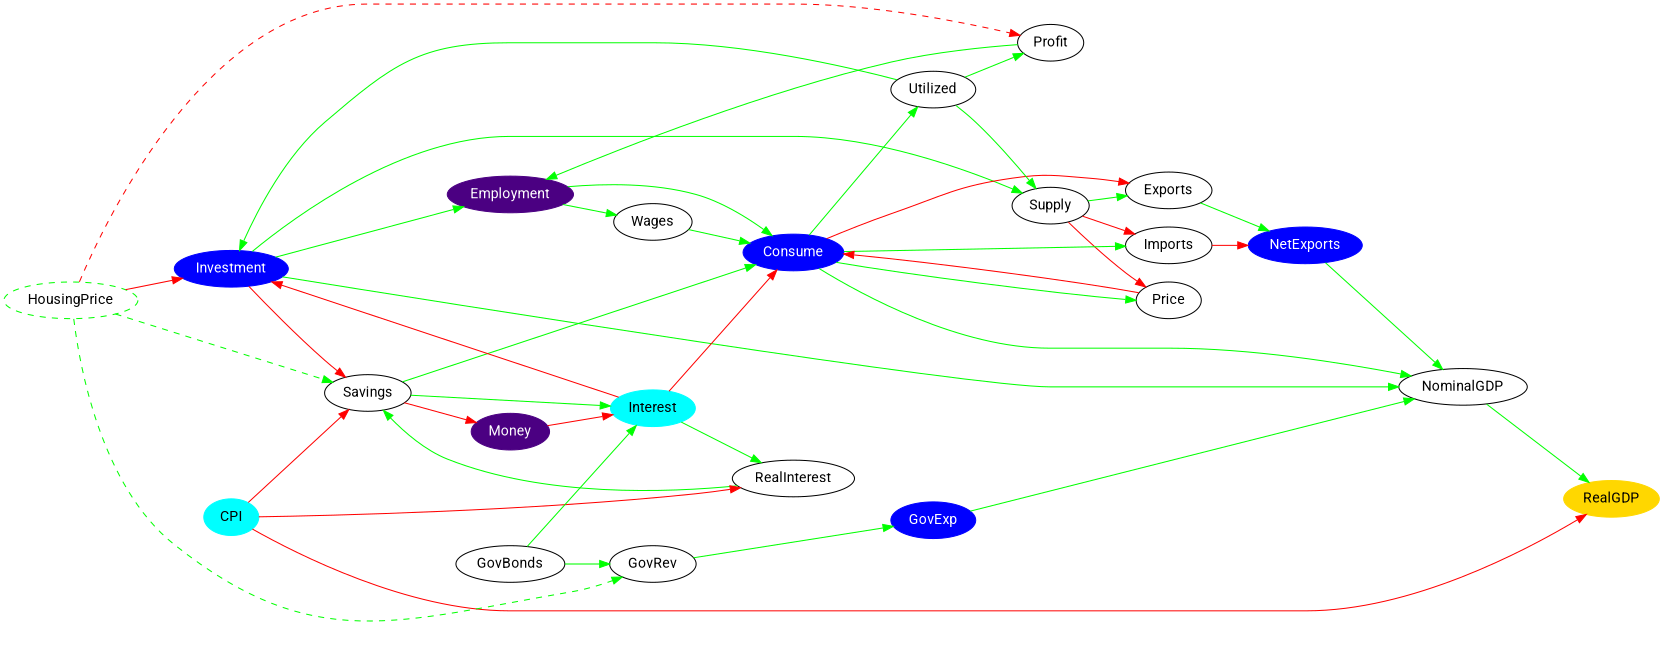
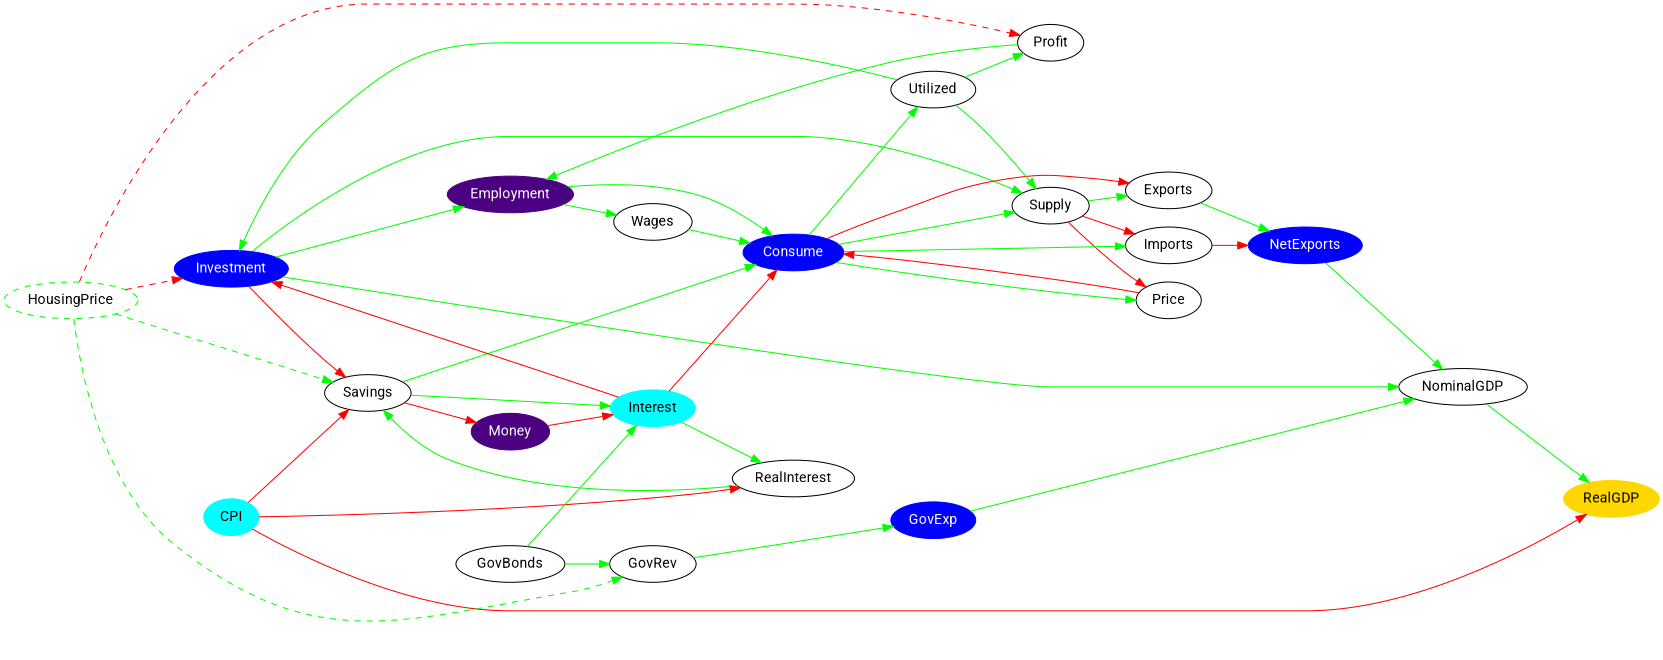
edge "HousingPrice" -> "Investment": style solid -> dashed
edge "Consume" -> "NominalGDP": now "Consume" -> "Supply"
